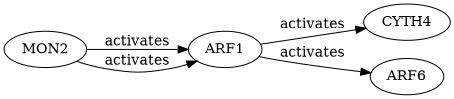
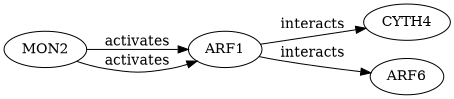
edge "ARF1" -> "CYTH4": label "activates" -> "interacts"
edge "ARF1" -> "ARF6": label "activates" -> "interacts"
